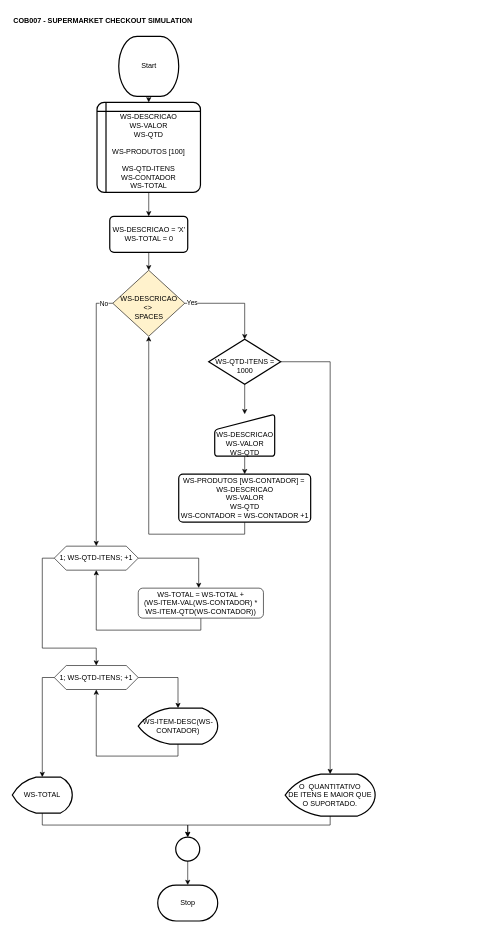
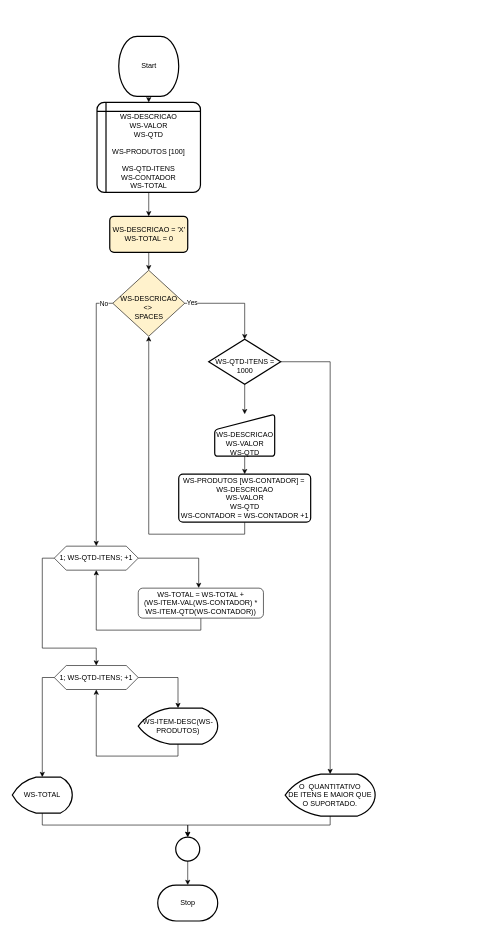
node "COB007 - SUPERMARKET CHECKOUT SIMULATION": removed
node "WS-DESCRICAO = 'X' WS-TOTAL = 0": fillcolor #ffffff -> #fff2cc
node "WS-ITEM-DESC(WS-CONTADOR)": label "WS-ITEM-DESC(WS-CONTADOR)" -> "WS-ITEM-DESC(WS-PRODUTOS)"
